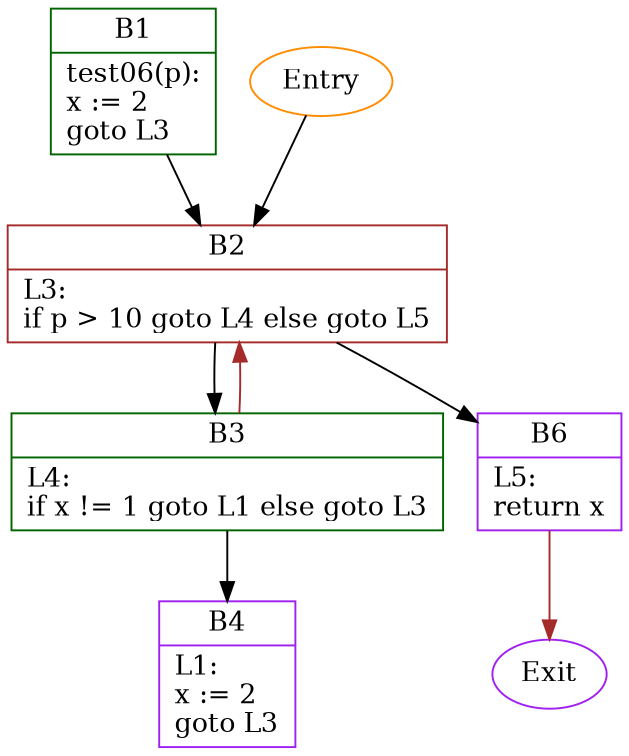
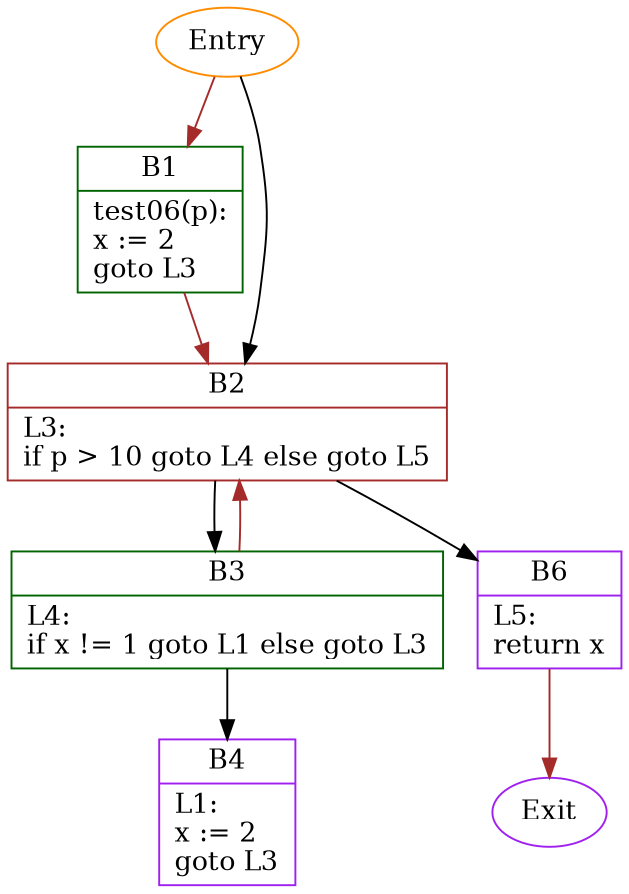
edge "Entry" -> "B1": added
edge "B1" -> "B2": color black -> brown
